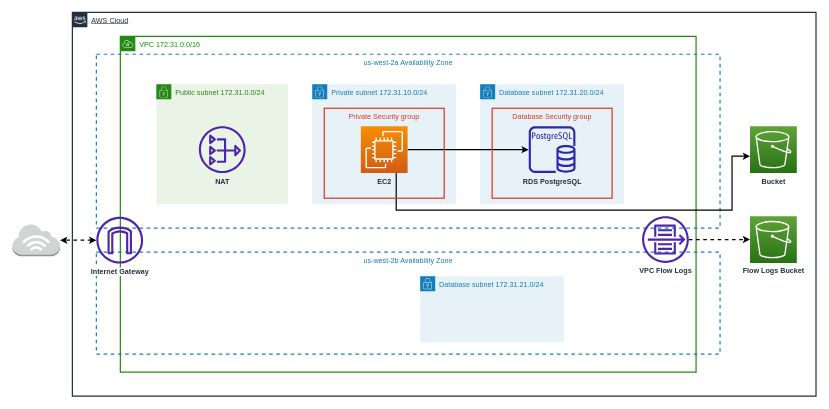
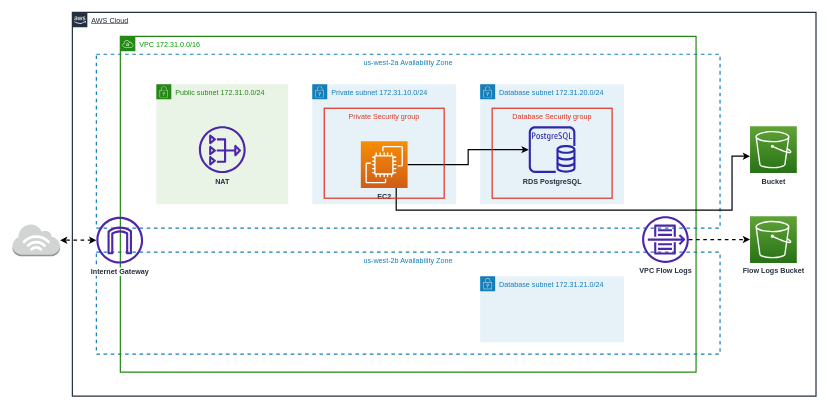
node "EC2": moved (384, 150) -> (384, 165)
node "Database subnet 172.31.21.0/24": moved (492, 309) -> (552, 309)
